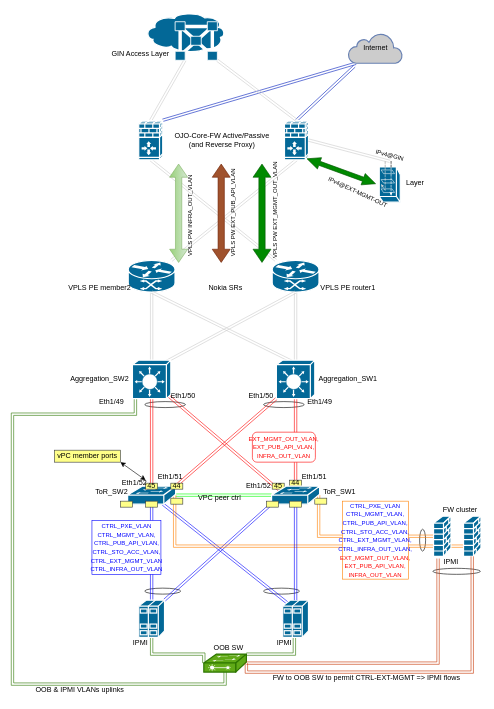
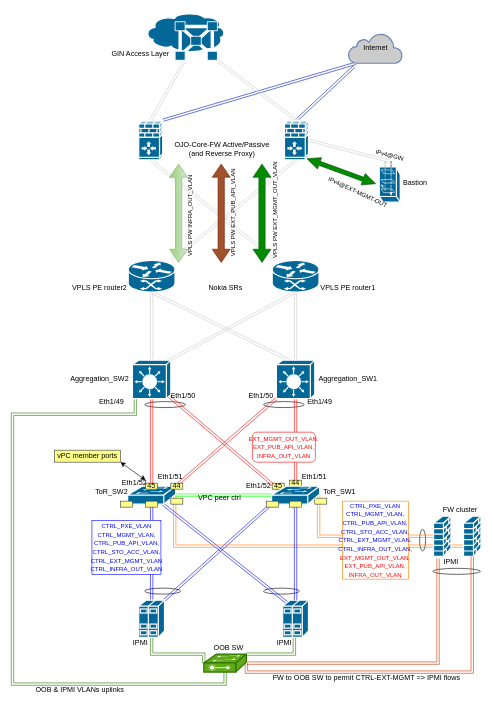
node "OJO-Core-FW Active/Passive (and Reverse Proxy)": moved (221, 140) -> (221, 149)
node "Layer": label "Layer" -> "Bastion"
node "VPLS PE member2": label "VPLS PE member2" -> "VPLS PE router2"
